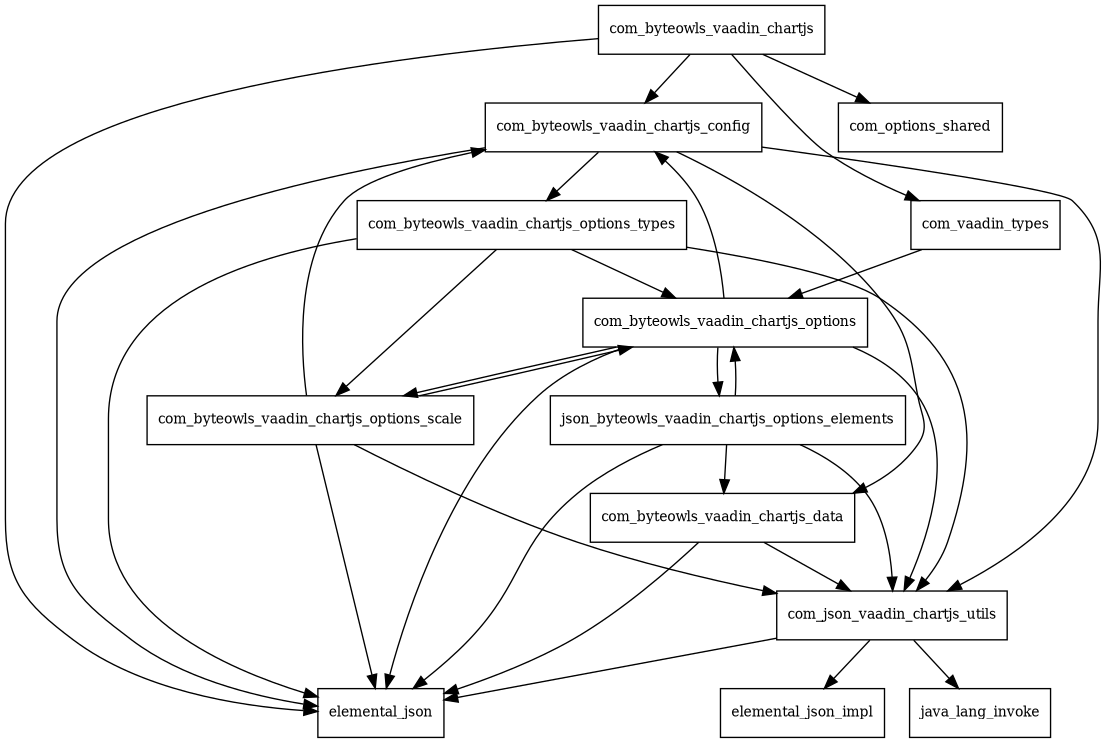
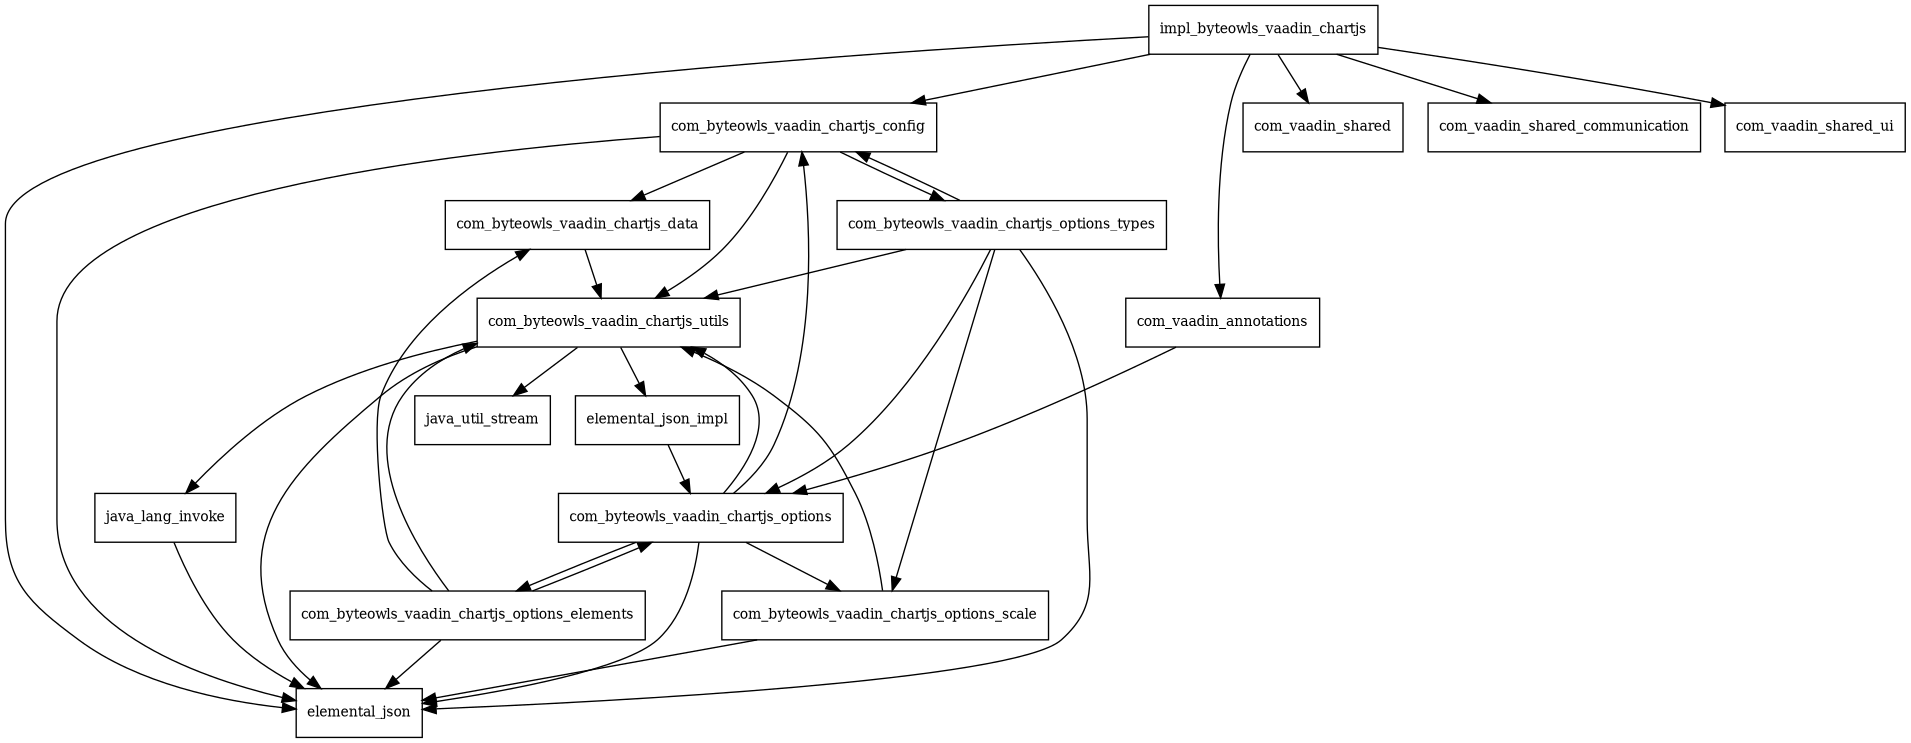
node "com_byteowls_vaadin_chartjs": label "com_byteowls_vaadin_chartjs" -> "impl_byteowls_vaadin_chartjs"
node "com_options_shared": label "com_options_shared" -> "com_vaadin_shared"
node "com_vaadin_shared_communication": added
node "com_vaadin_shared_ui": added
node "com_vaadin_types": label "com_vaadin_types" -> "com_vaadin_annotations"
edge "com_byteowls_vaadin_chartjs_options_scale" -> "com_byteowls_vaadin_chartjs_config": now "com_byteowls_vaadin_chartjs_options_types" -> "com_byteowls_vaadin_chartjs_config"
edge "com_byteowls_vaadin_chartjs_options_scale" -> "com_byteowls_vaadin_chartjs_options": now "elemental_json_impl" -> "com_byteowls_vaadin_chartjs_options"
node "java_util_stream": added
node "json_byteowls_vaadin_chartjs_options_elements": label "json_byteowls_vaadin_chartjs_options_elements" -> "com_byteowls_vaadin_chartjs_options_elements"
node "com_json_vaadin_chartjs_utils": label "com_json_vaadin_chartjs_utils" -> "com_byteowls_vaadin_chartjs_utils"
edge "com_byteowls_vaadin_chartjs_data" -> "elemental_json": now "java_lang_invoke" -> "elemental_json"
